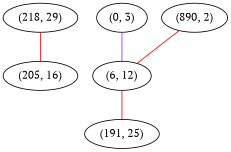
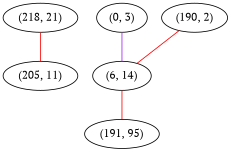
node "(218, 29)": label "(218, 29)" -> "(218, 21)"
node "(890, 2)": label "(890, 2)" -> "(190, 2)"
node "(205, 16)": label "(205, 16)" -> "(205, 11)"
node "(6, 12)": label "(6, 12)" -> "(6, 14)"
node "(191, 25)": label "(191, 25)" -> "(191, 95)"
